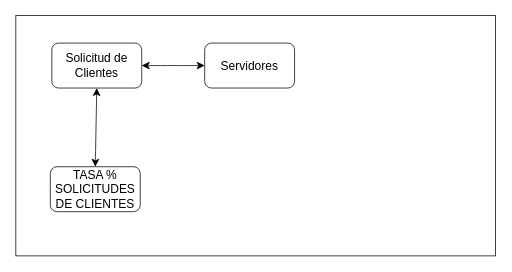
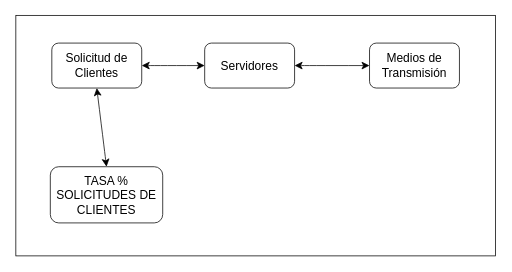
edge "Servidores" -- "Medios de Transmisión": added
node "Medios de Transmisión": added
node "TASA % SOLICITUDES DE CLIENTES": size 90x45 -> 113x56
